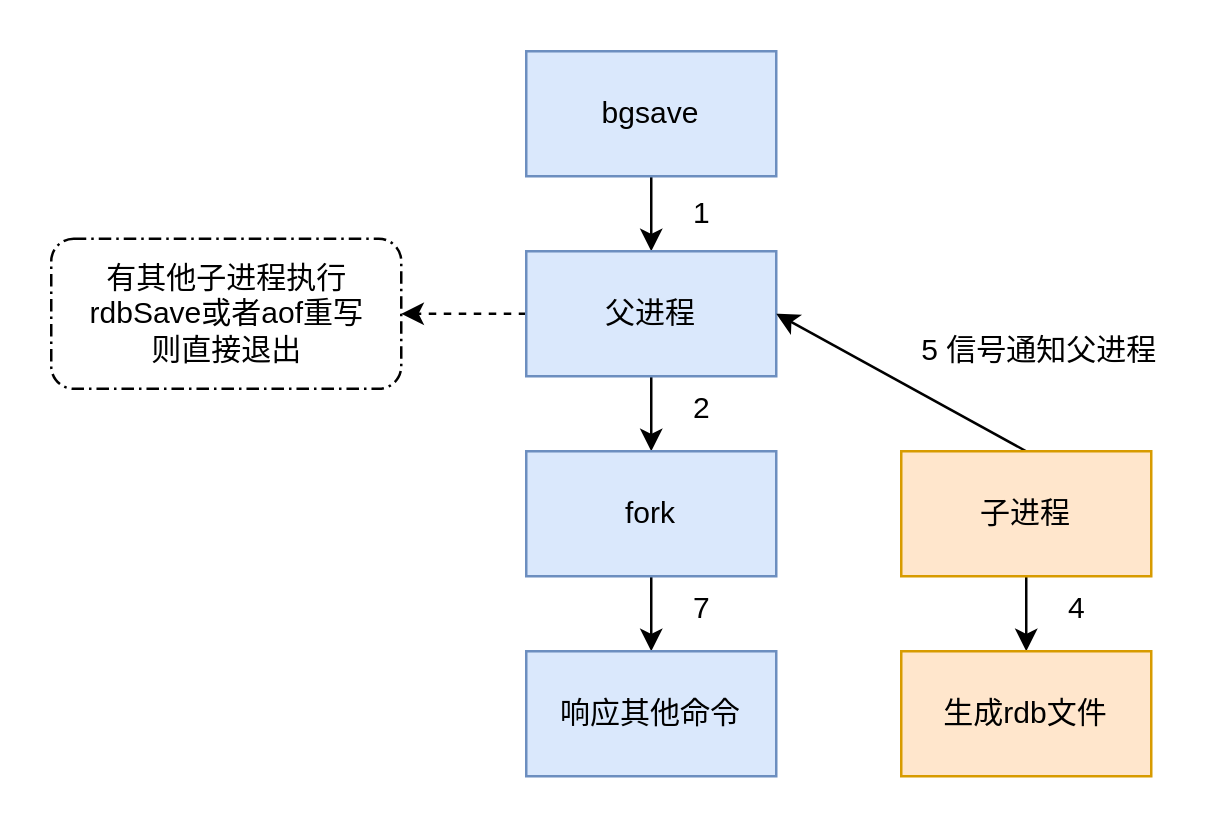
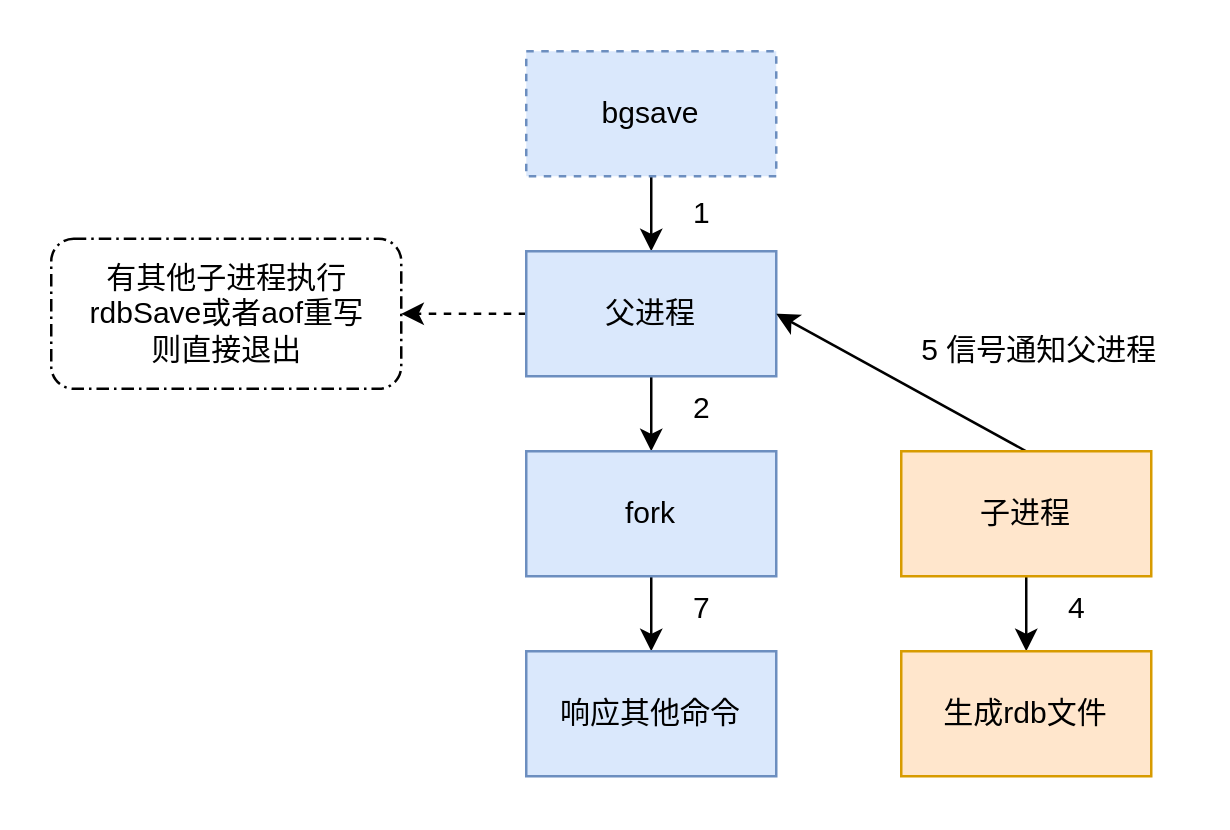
node "bgsave": style solid -> dashed
